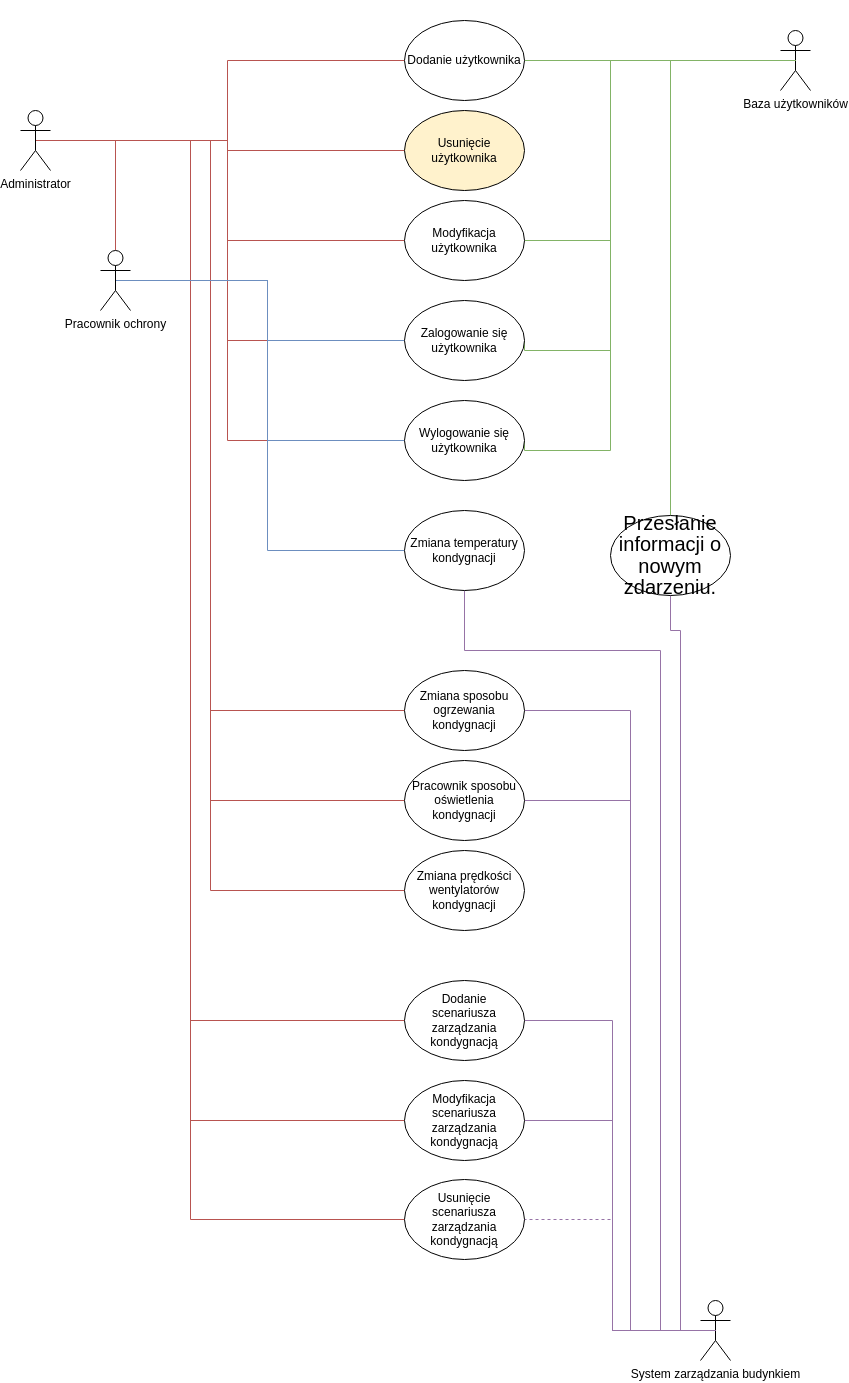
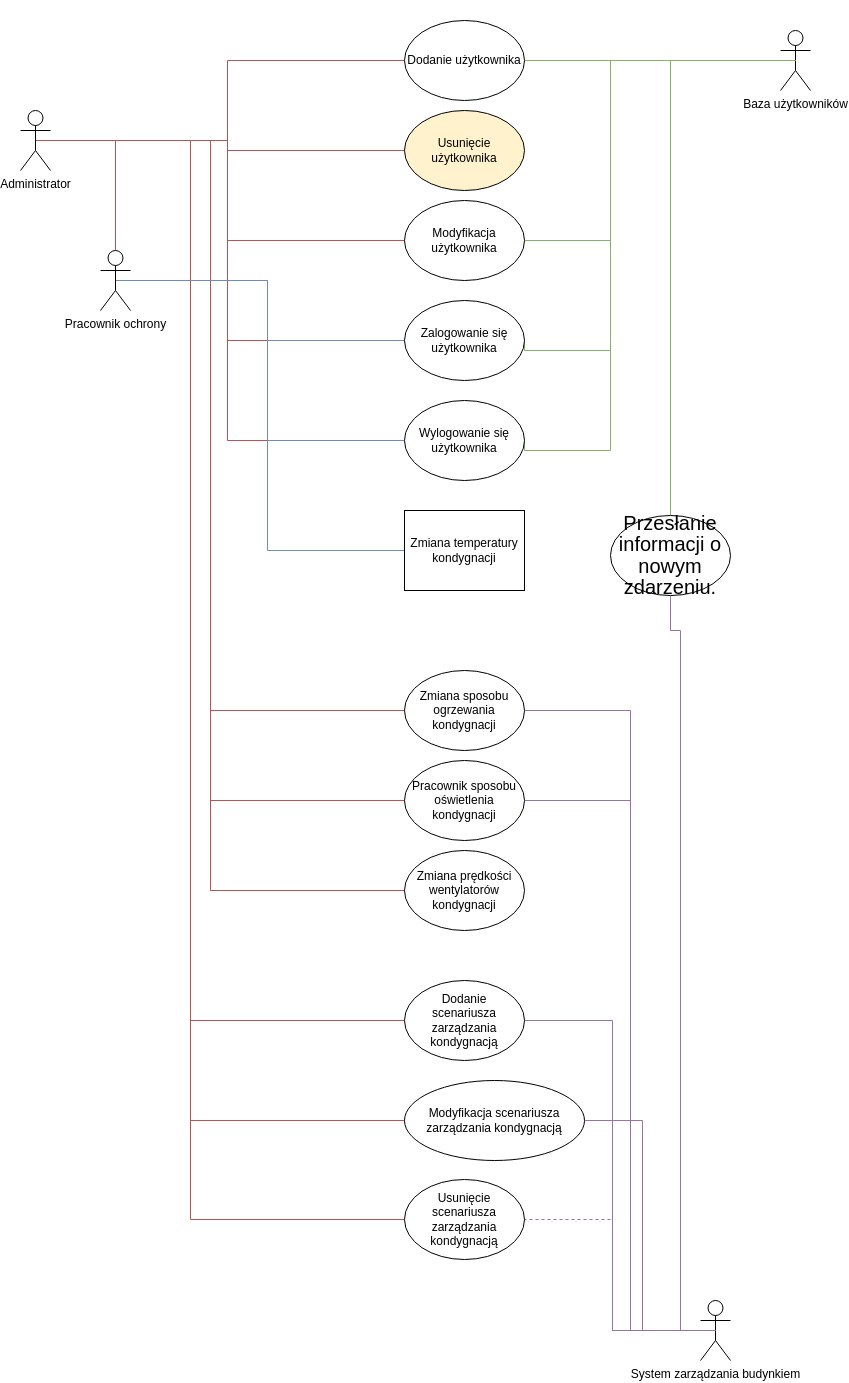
node "Zmiana temperatury kondygnacji": shape ellipse -> rectangle
edge "Zmiana temperatury kondygnacji" -- "System zarządzania budynkiem": removed
node "Modyfikacja scenariusza zarządzania kondygnacją": size 120x80 -> 180x80
